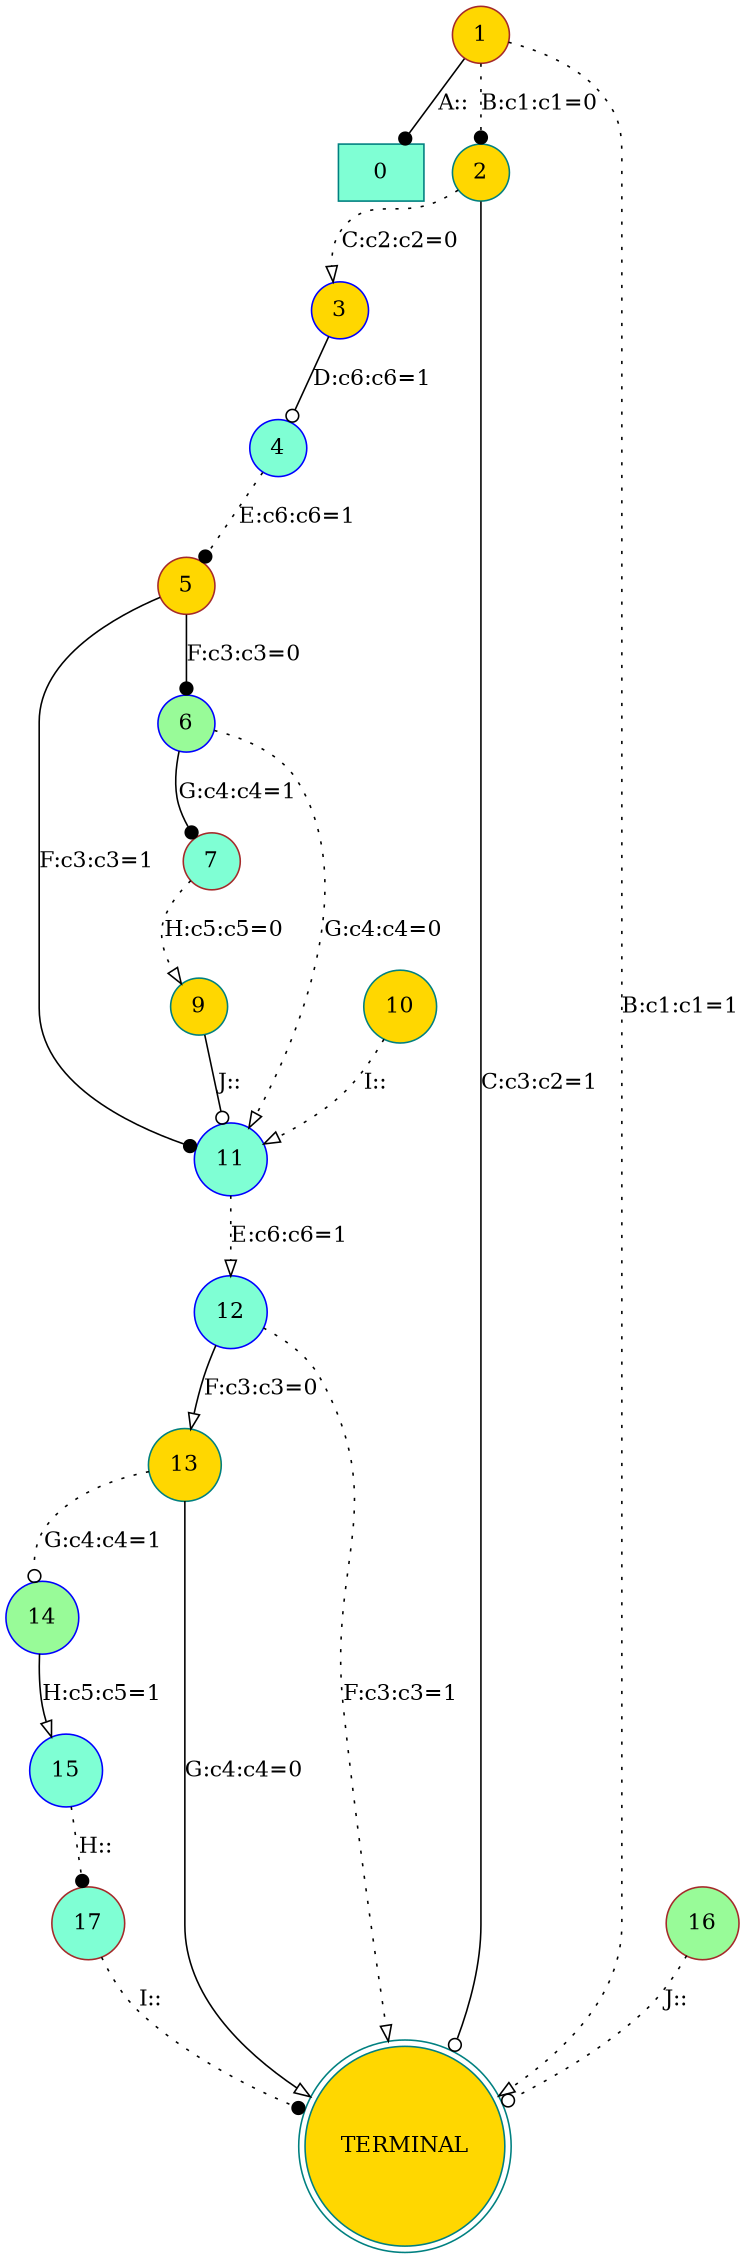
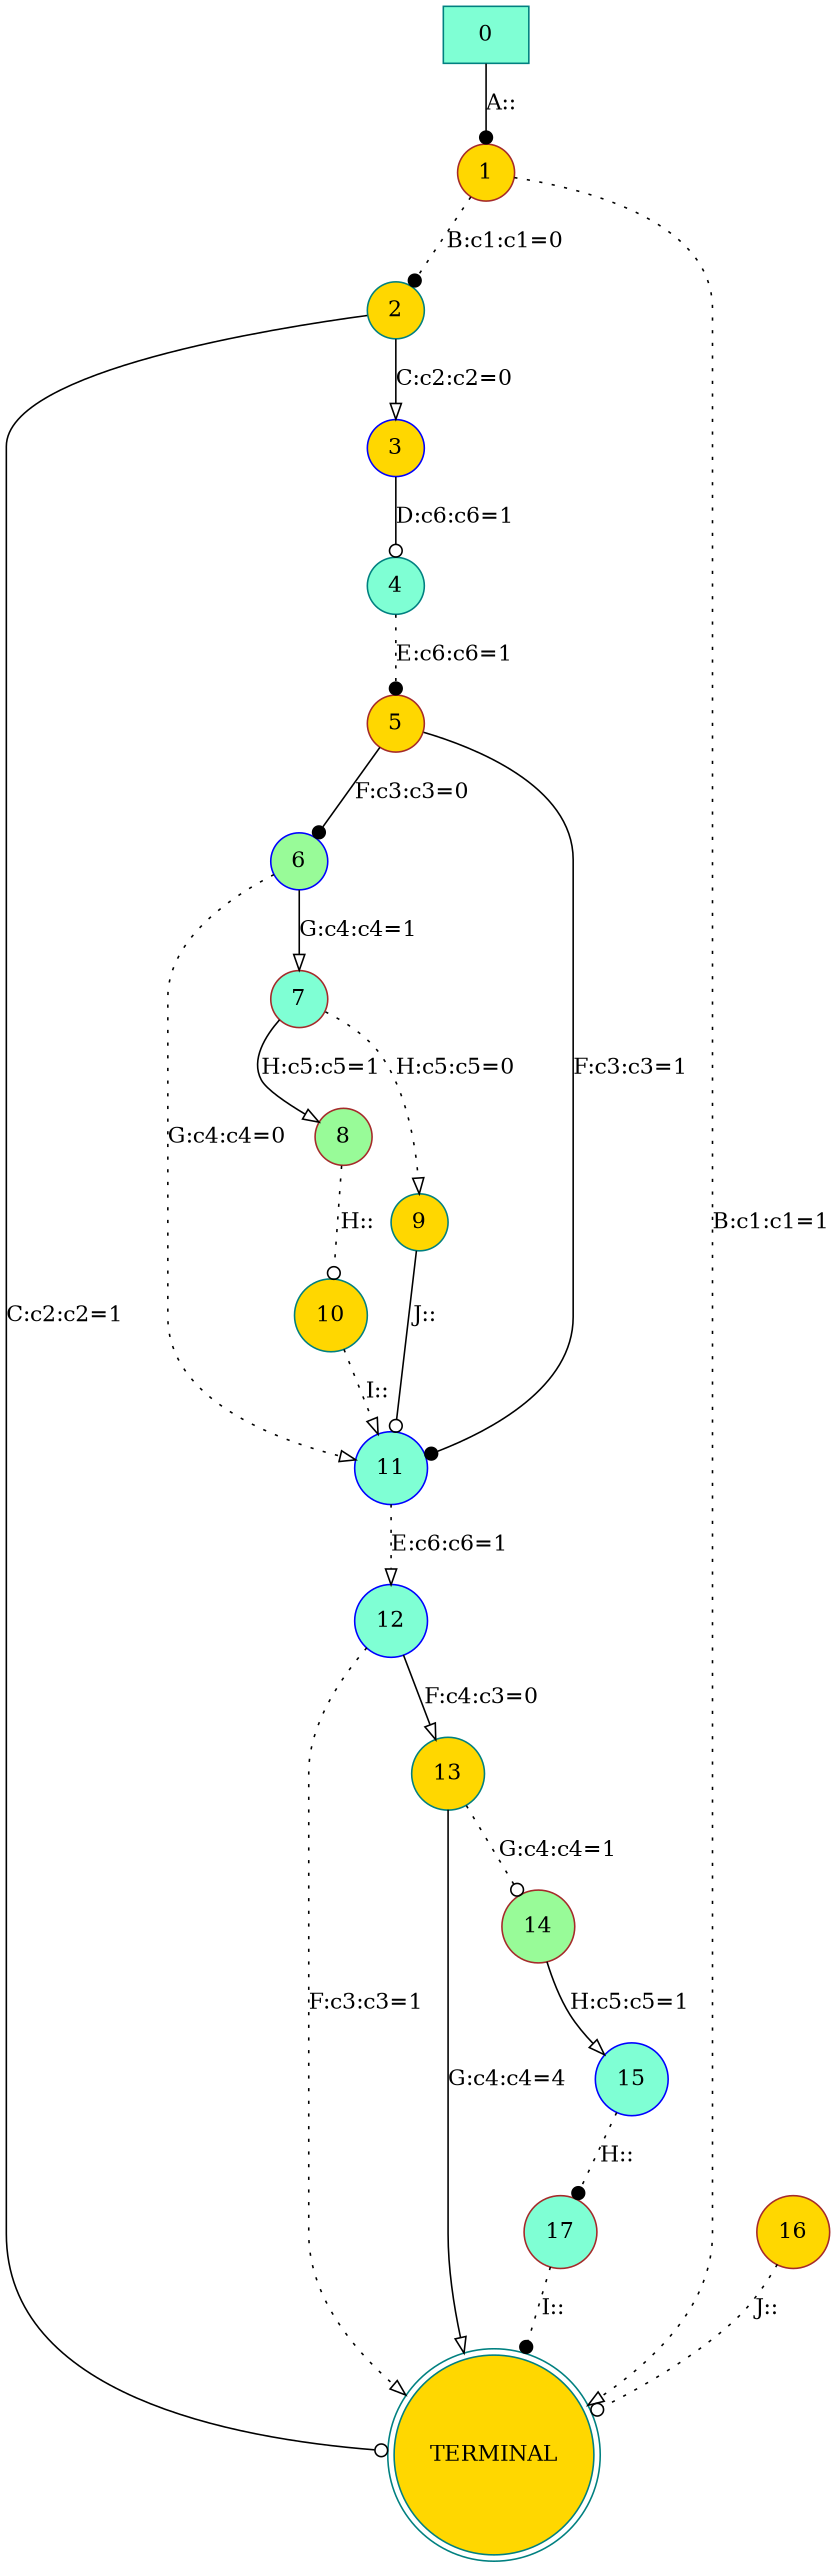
edge "1" -> "0": reversed
edge "2" -> "3": style dotted -> solid
node "4": color blue -> teal
edge "6" -> "7": arrowhead dot -> onormal
edge "2" -> "TERMINAL": label "C:c3:c2=1" -> "C:c2:c2=1"
node "8": added
edge "12" -> "13": label "F:c3:c3=0" -> "F:c4:c3=0"
node "14": color blue -> brown
edge "13" -> "TERMINAL": label "G:c4:c4=0" -> "G:c4:c4=4"
node "16": fillcolor palegreen -> gold
